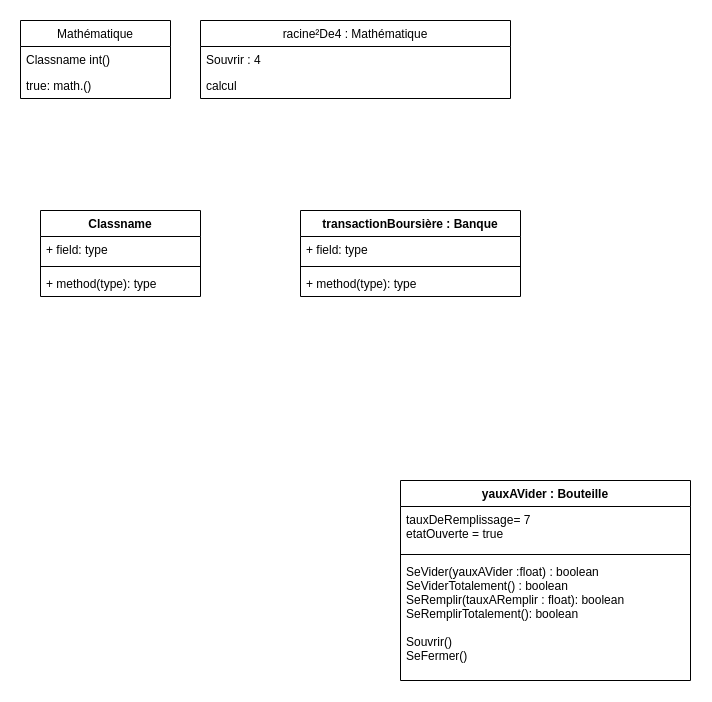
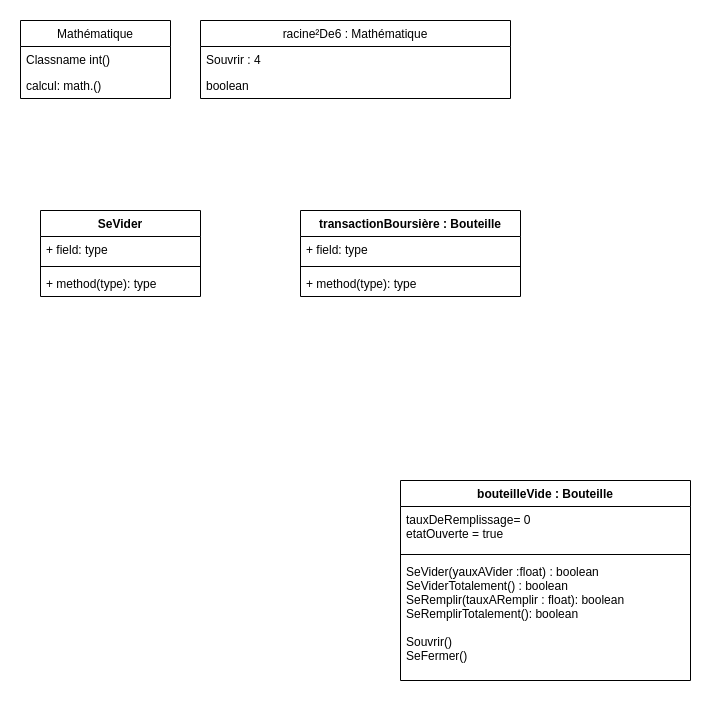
node "racine²De4 : Mathématique": label "racine²De4 : Mathématique" -> "racine²De6 : Mathématique"
node "true: math.()": label "true: math.()" -> "calcul: math.()"
node "calcul": label "calcul" -> "boolean"
node "Classname": label "Classname" -> "SeVider"
node "transactionBoursière : Banque": label "transactionBoursière : Banque" -> "transactionBoursière : Bouteille"
node "yauxAVider : Bouteille": label "yauxAVider : Bouteille" -> "bouteilleVide : Bouteille"
node "tauxDeRemplissage= 7 etatOuverte = true": label "tauxDeRemplissage= 7 etatOuverte = true" -> "tauxDeRemplissage= 0 etatOuverte = true"
